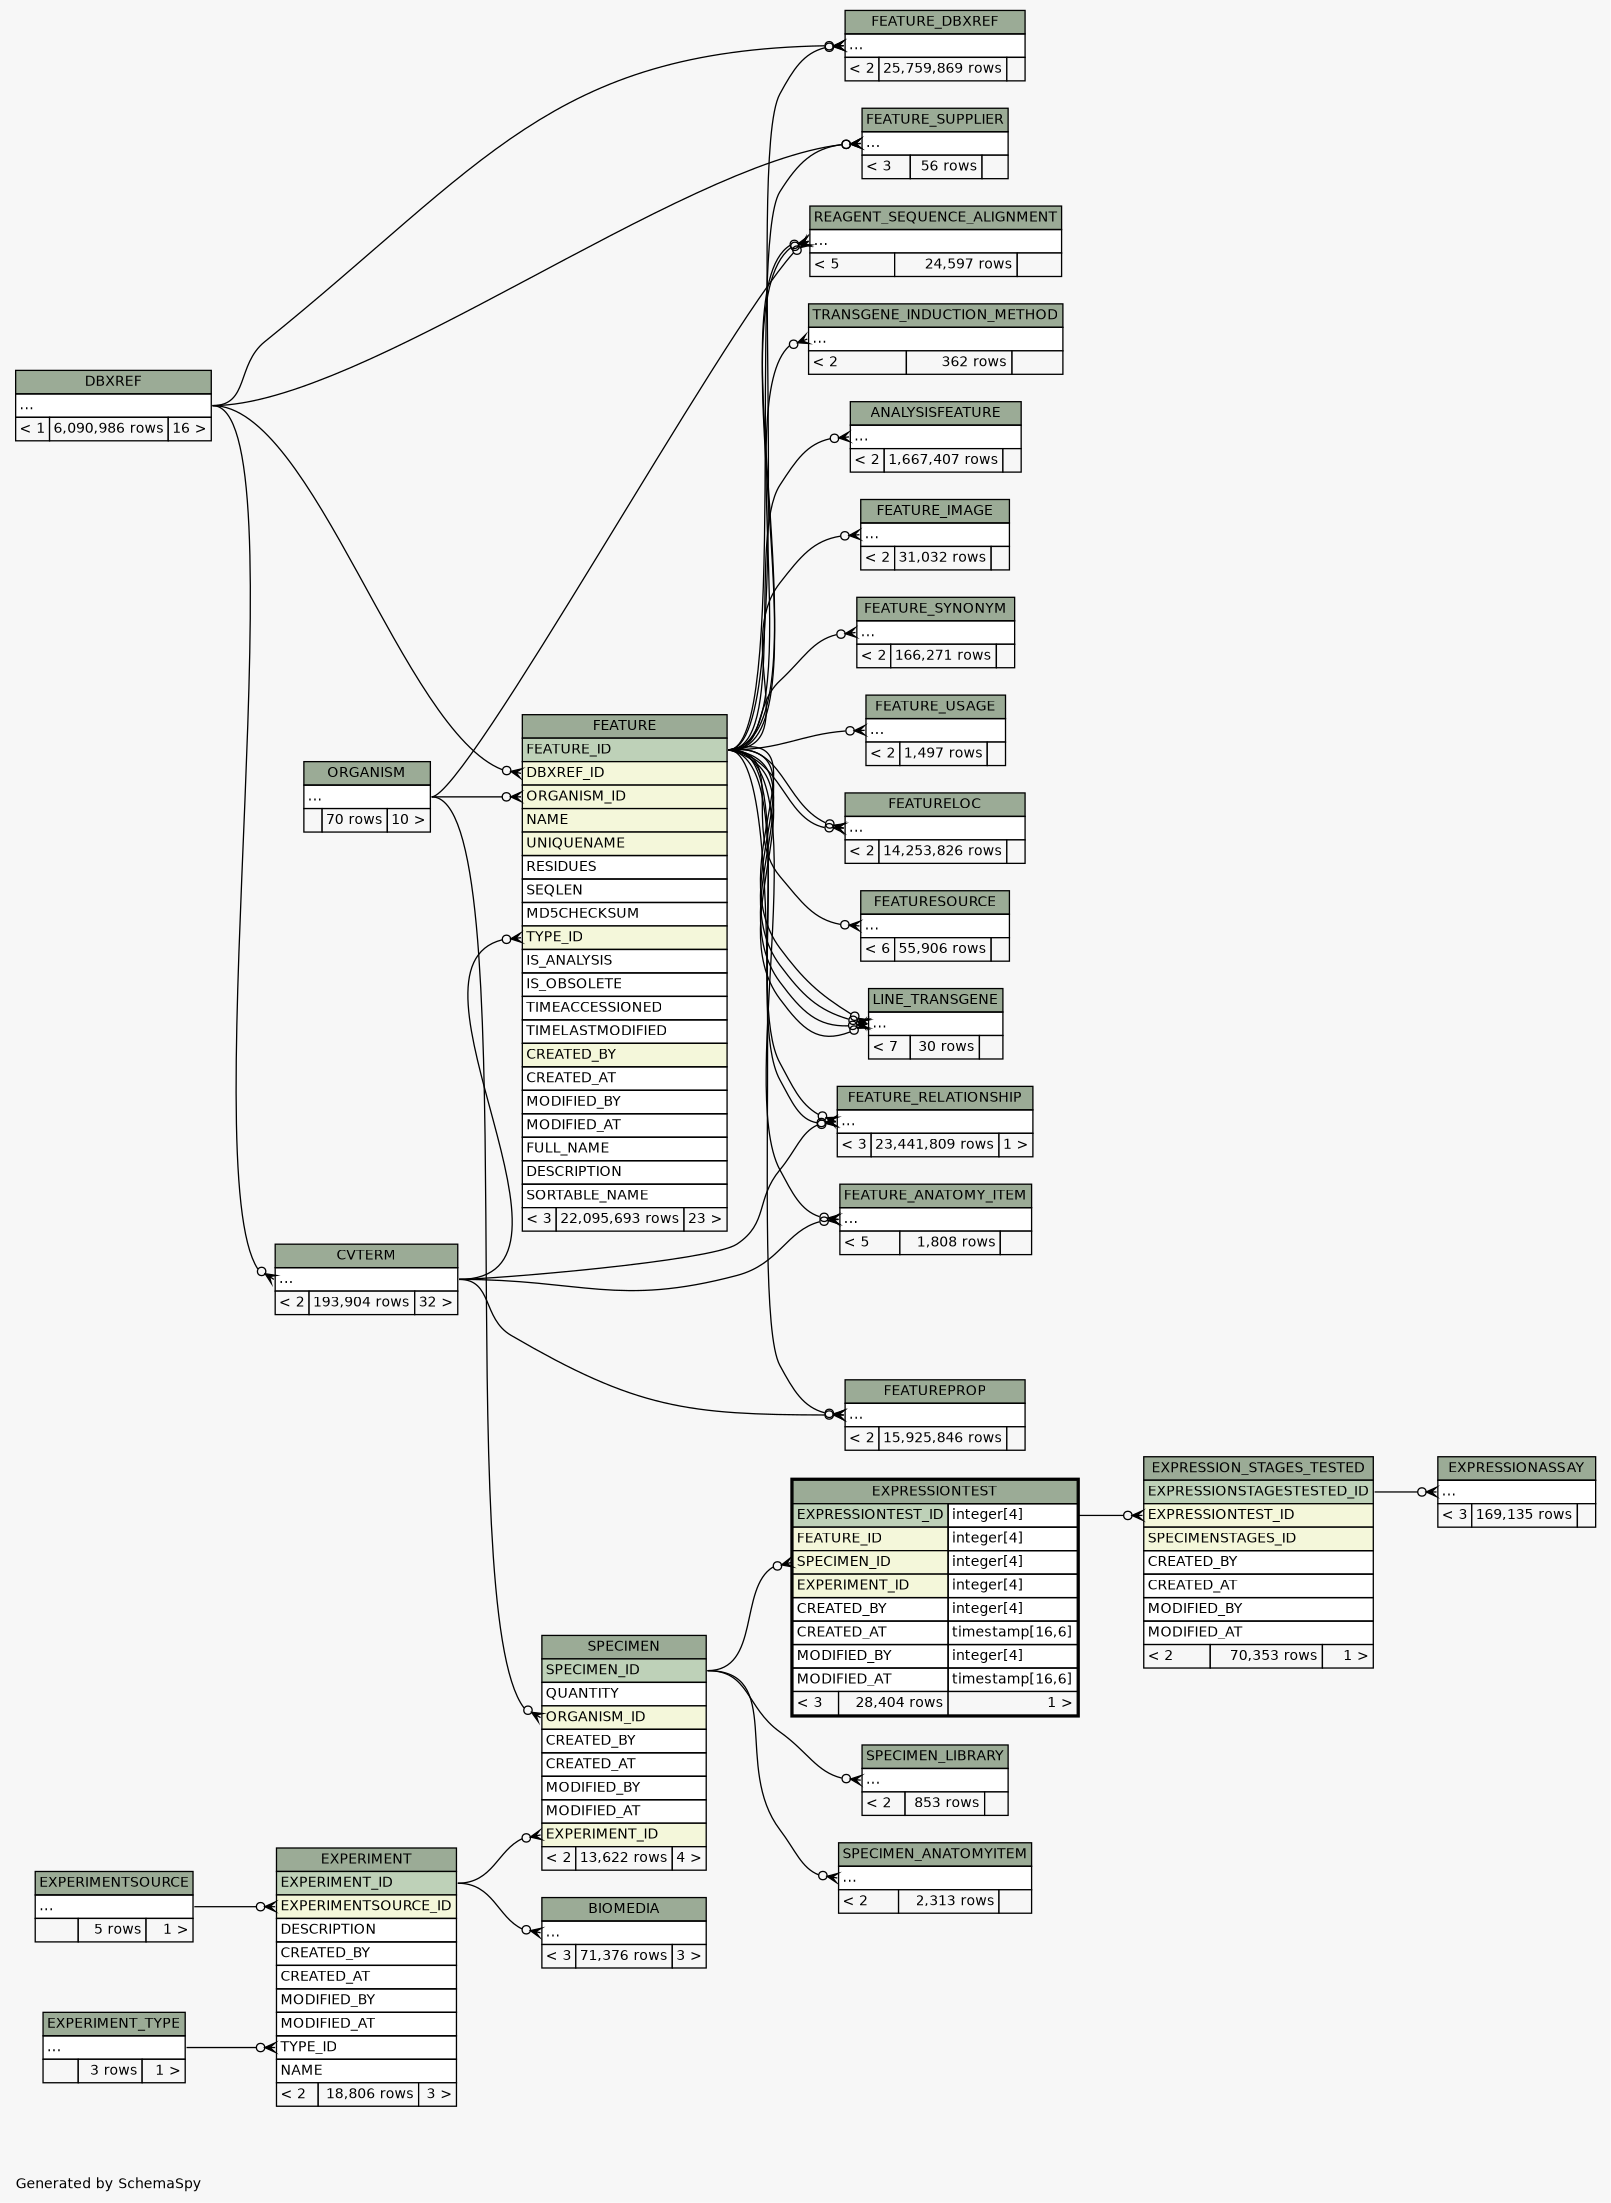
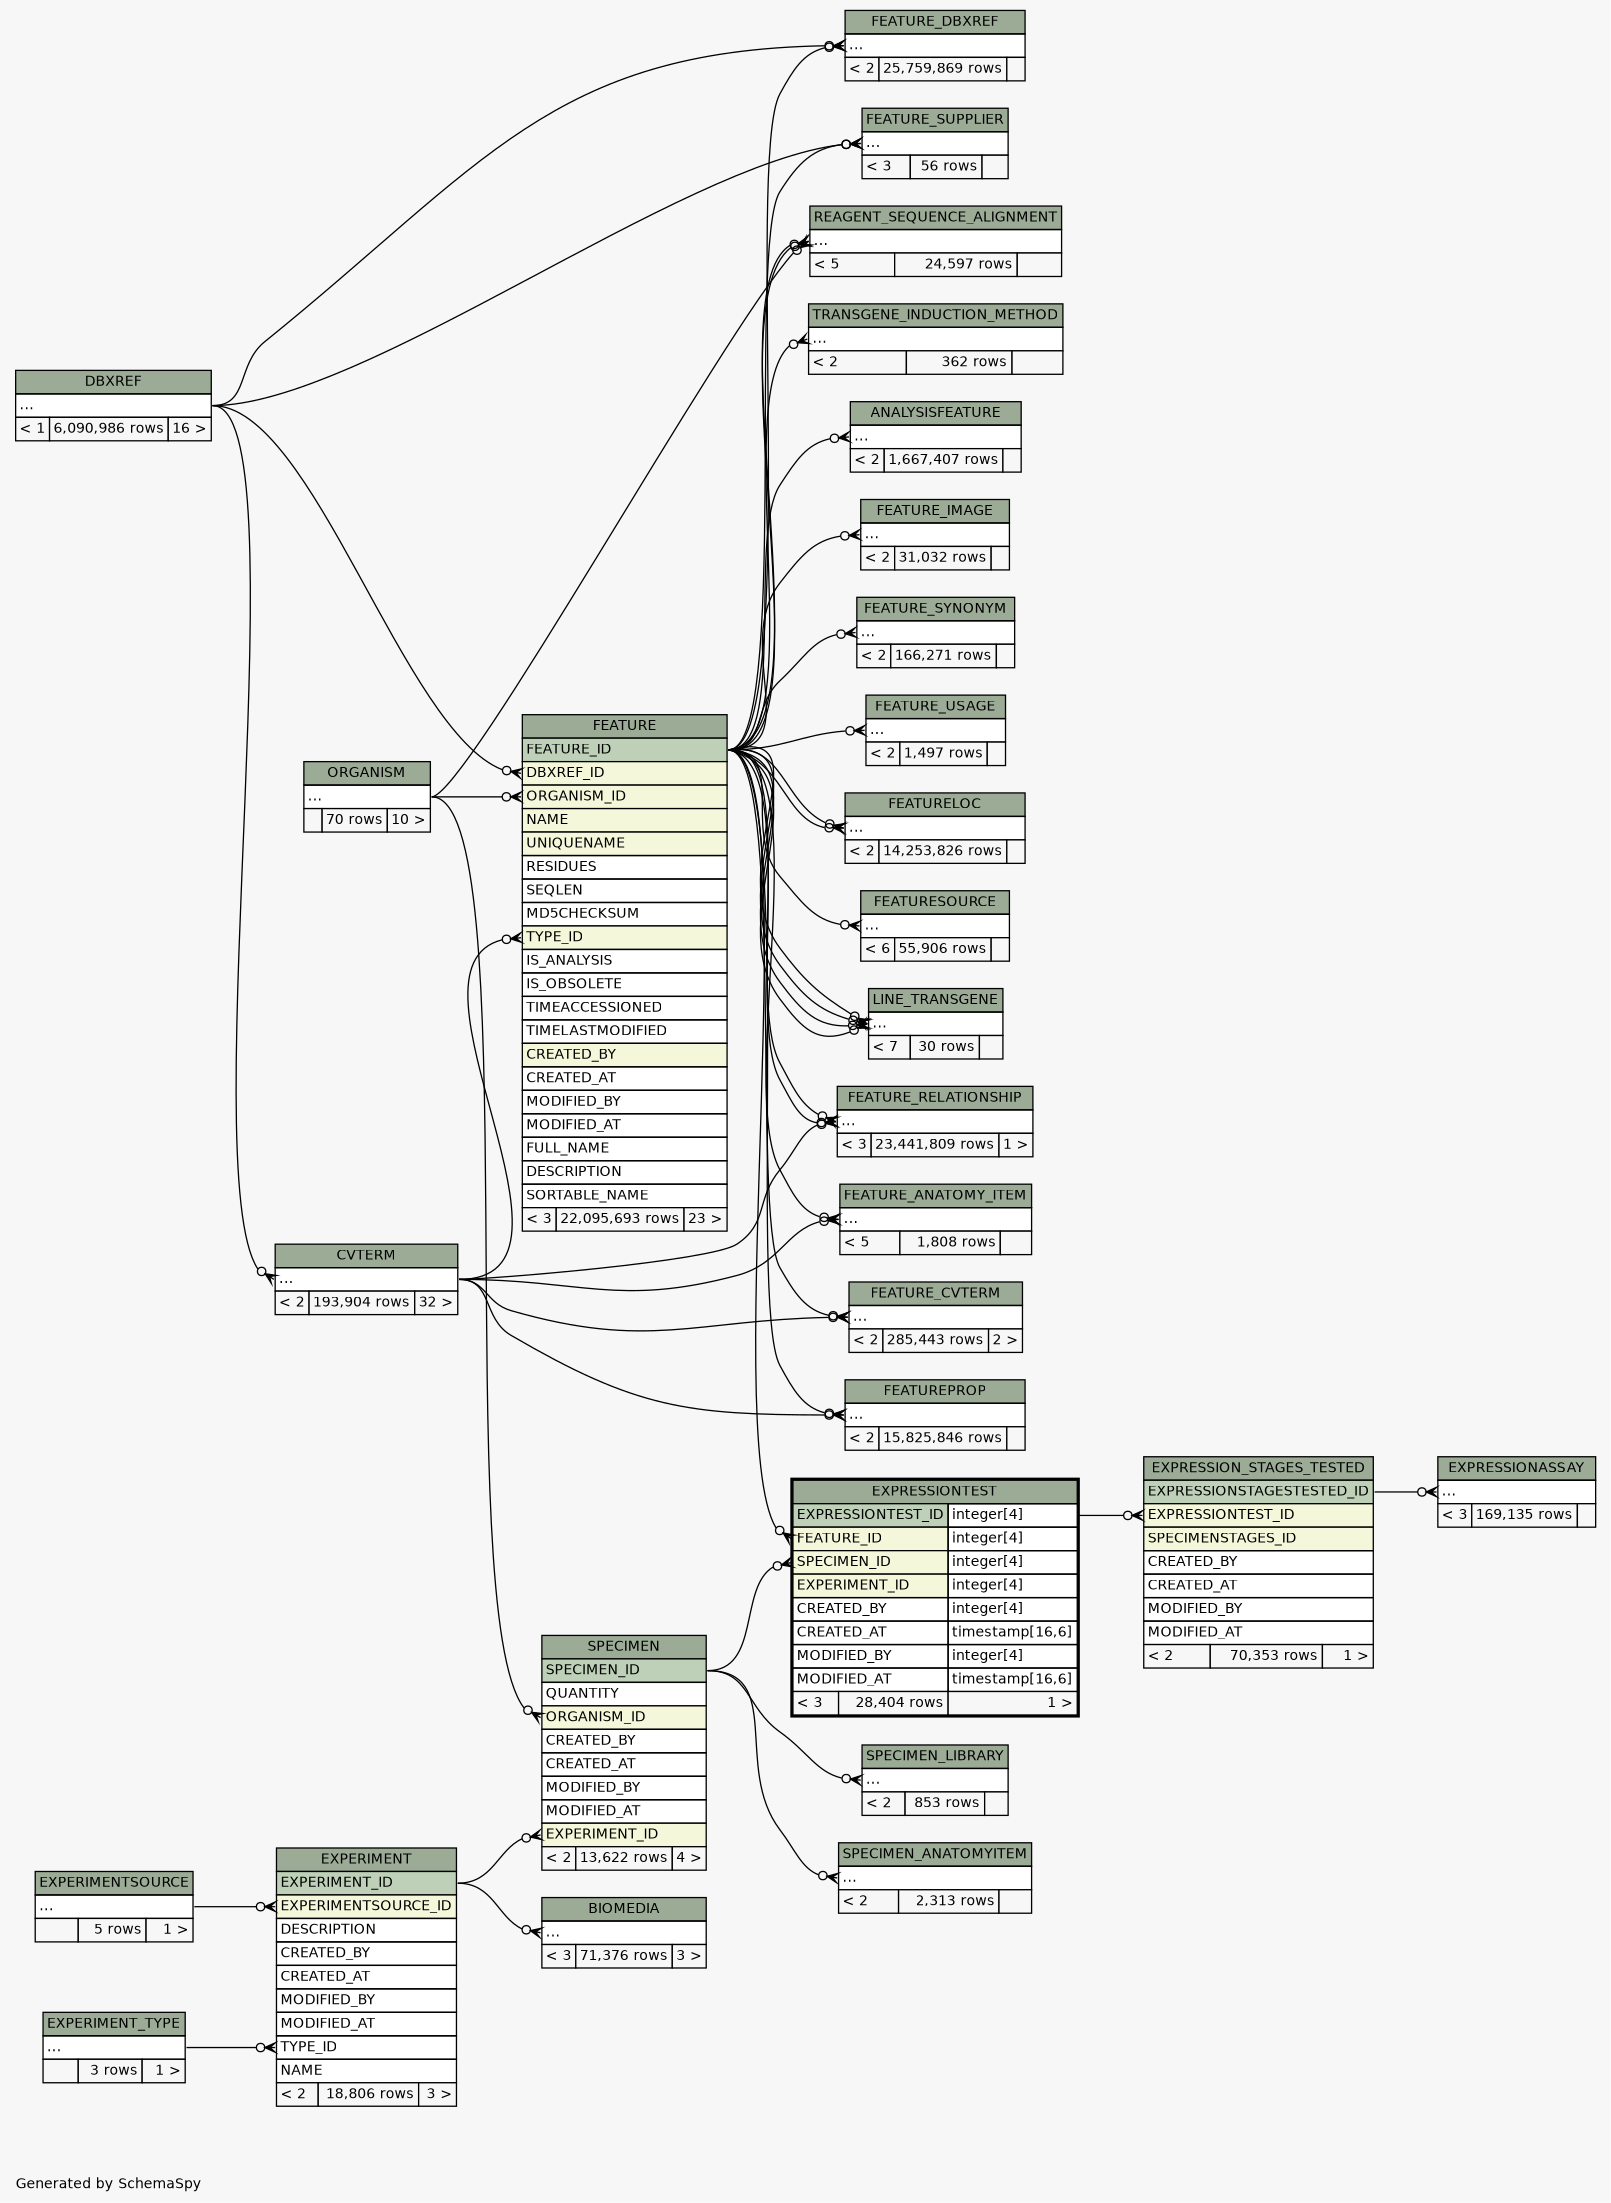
edge "FEATURE" -> "EXPRESSIONTEST": added
node "FEATURE_CVTERM": added
node "FEATUREPROP": text "15,925,846 rows" -> "15,825,846 rows"
